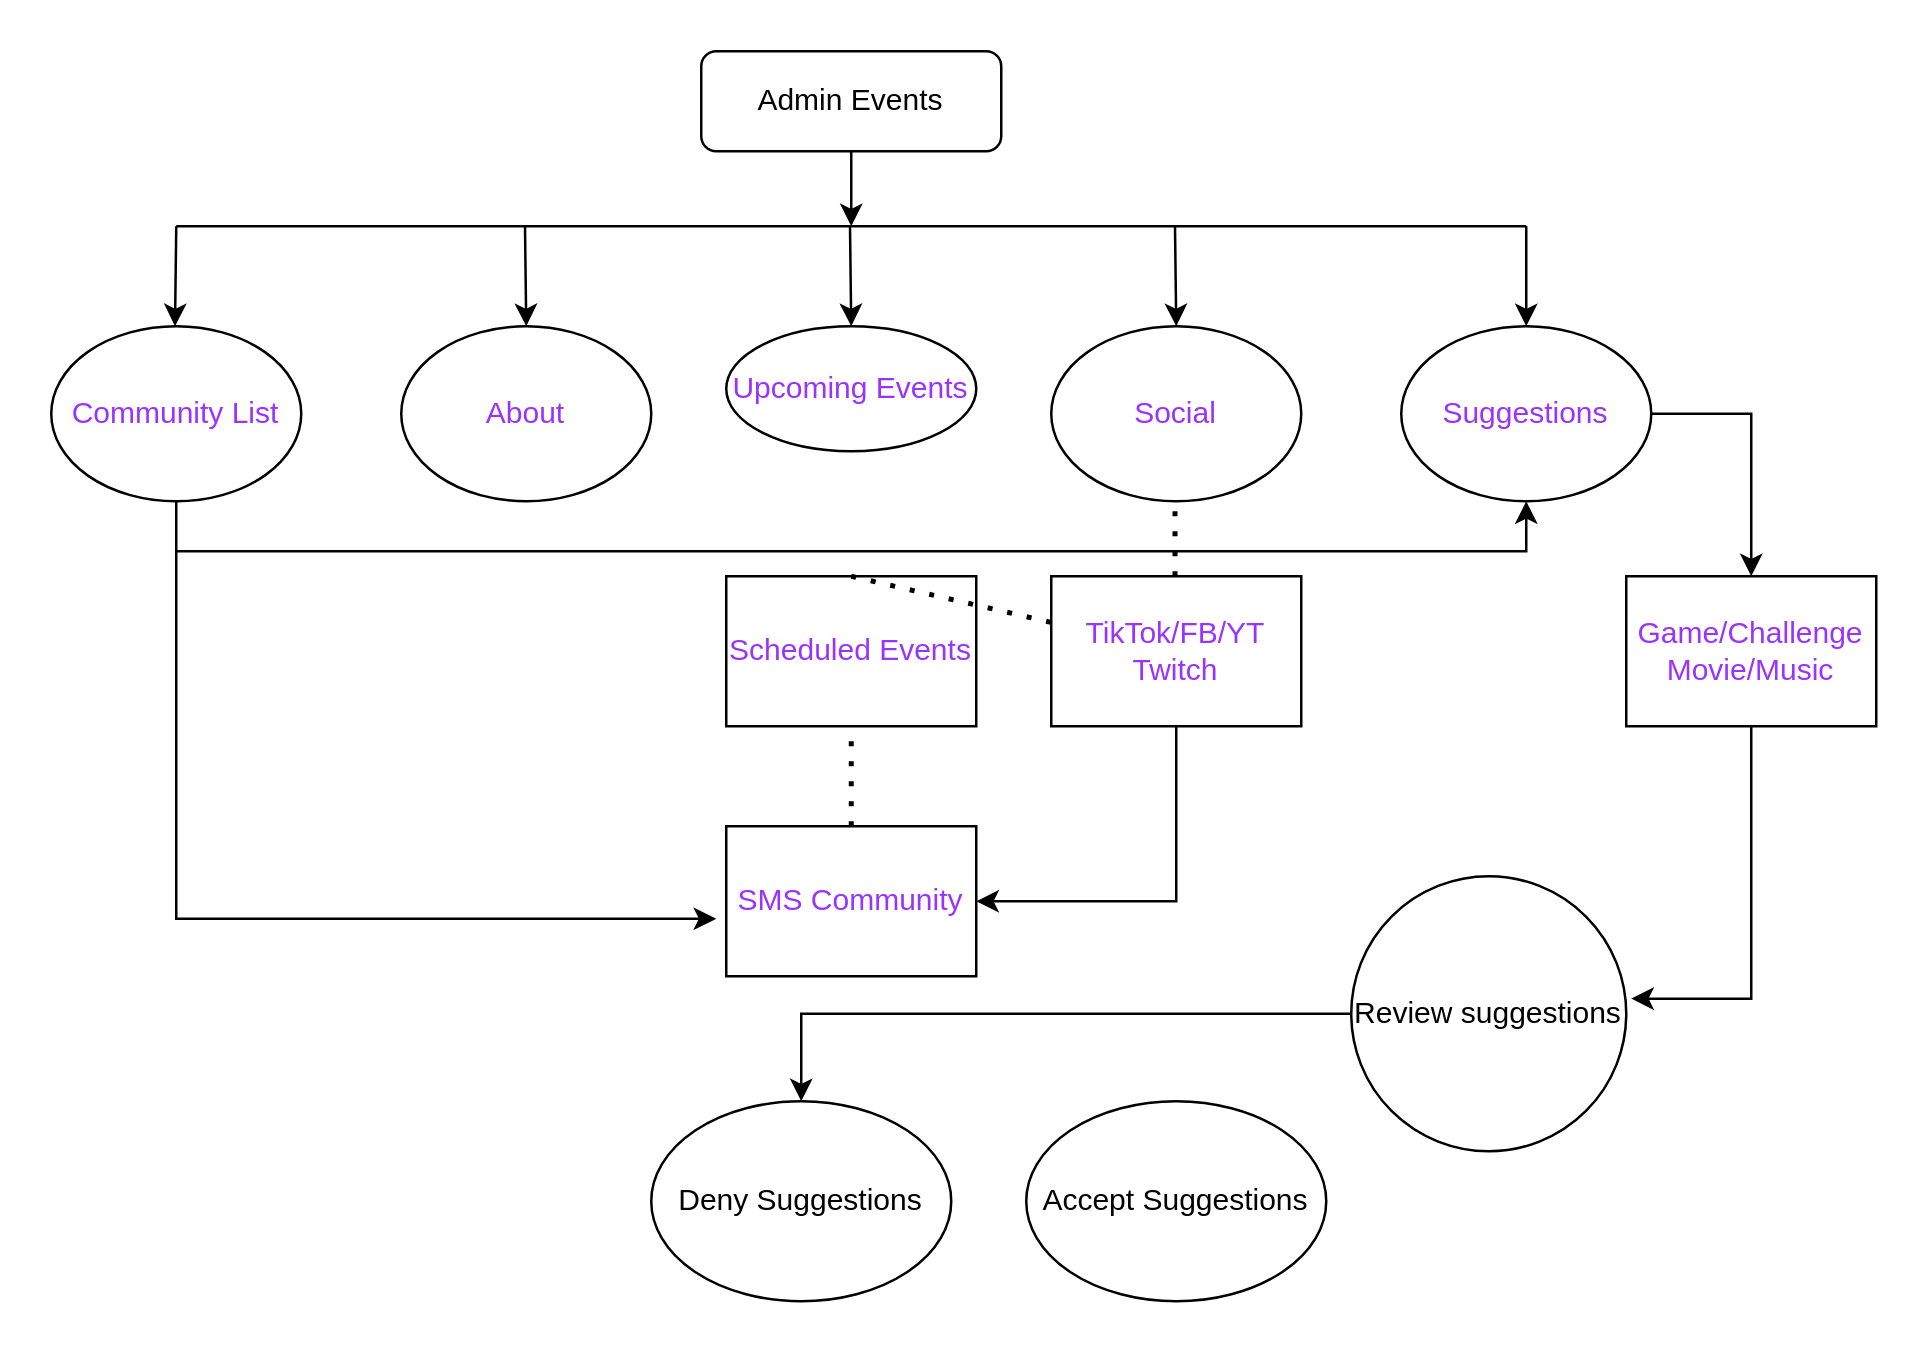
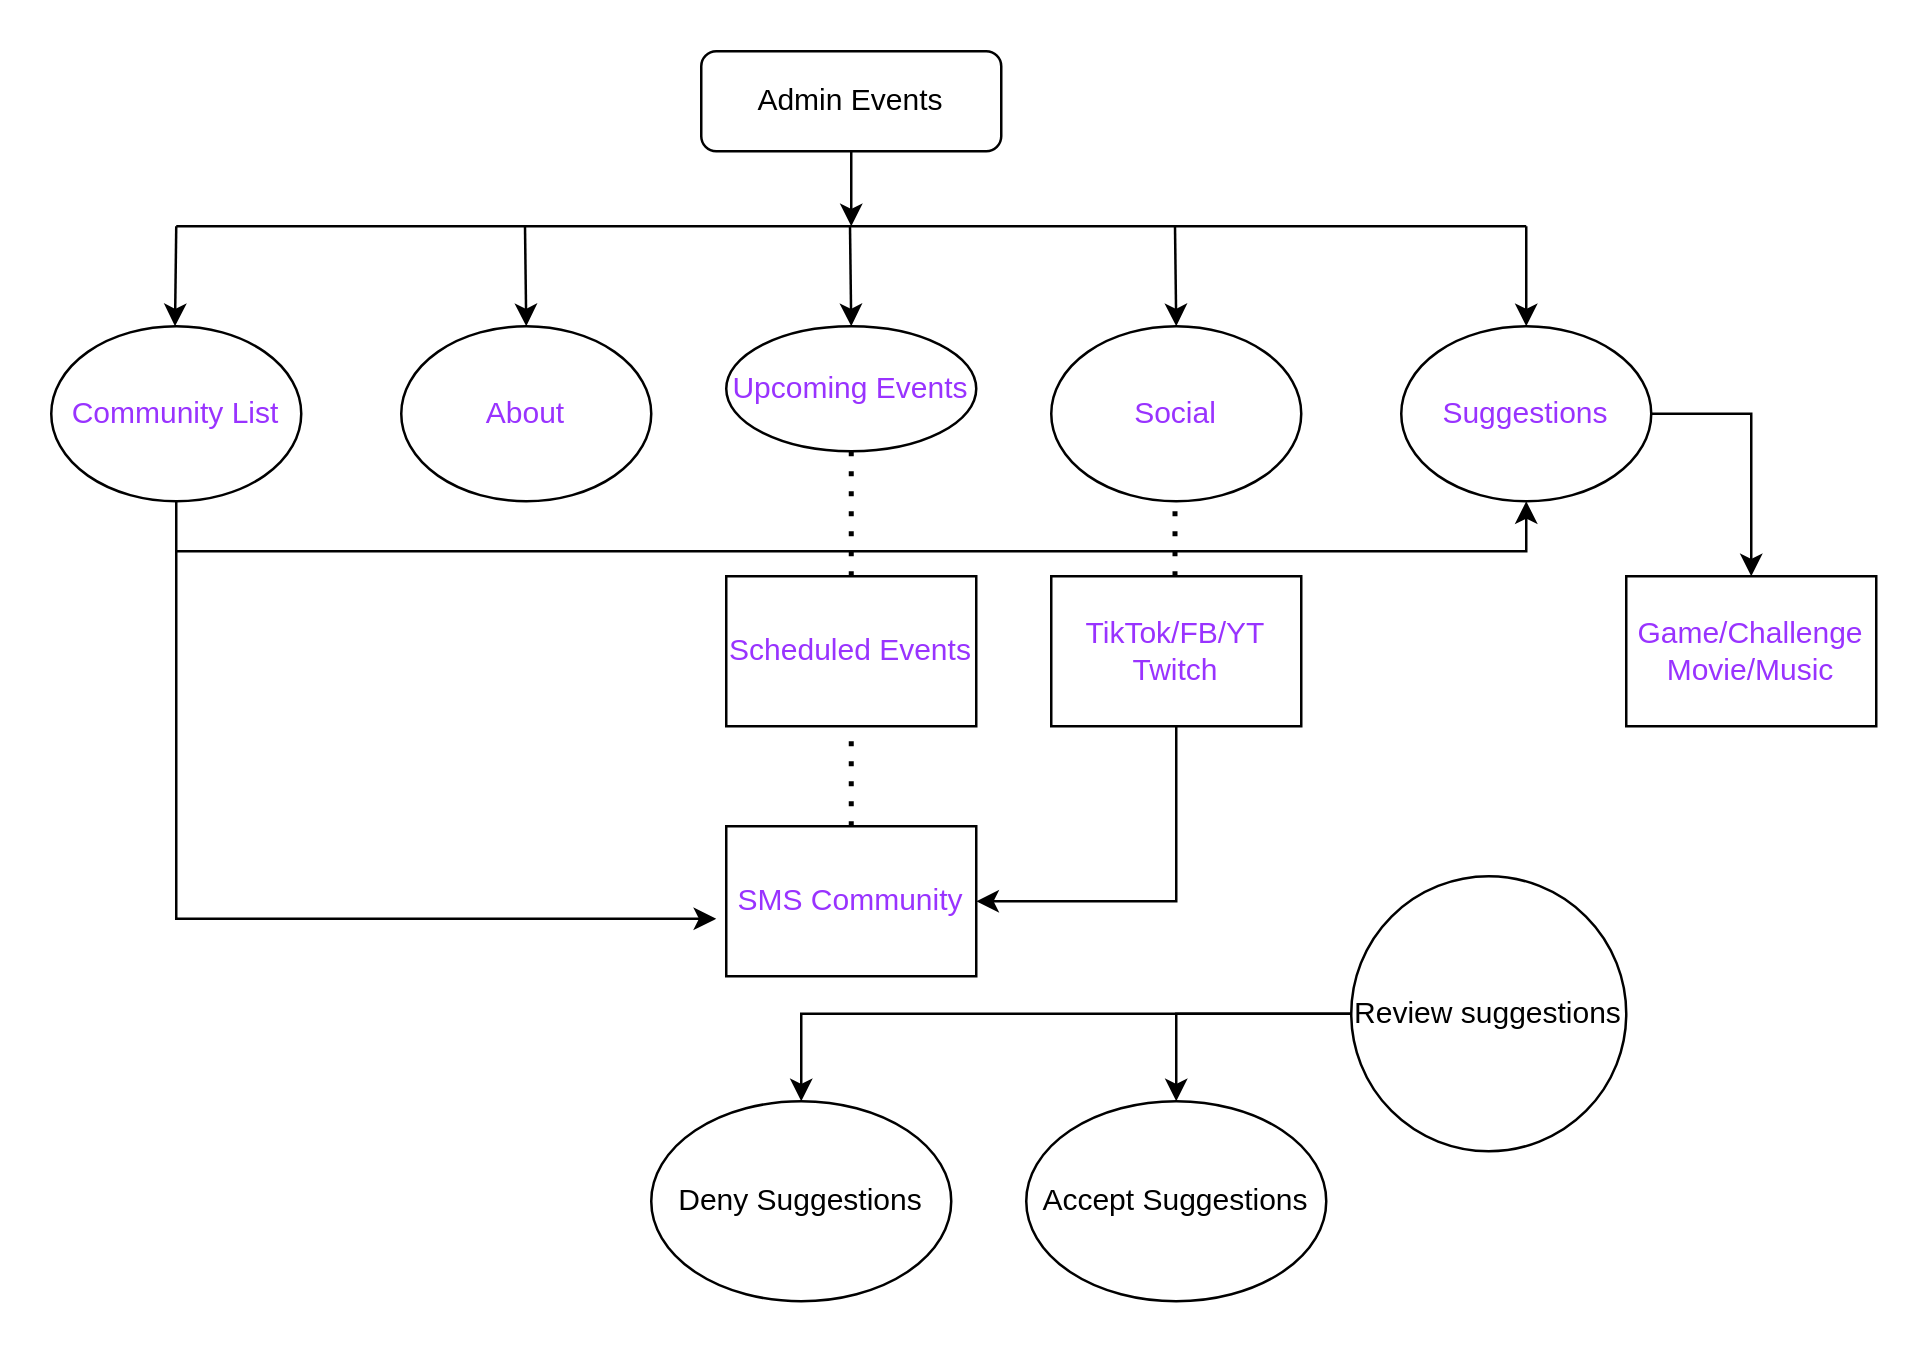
edge "Scheduled Events" -- "TikTok/FB/YT Twitch": now "Scheduled Events" -- "Upcoming Events"
edge "Game/Challenge Movie/Music" -> "Review suggestions": removed
edge "Review suggestions" -> "Accept Suggestions": added
